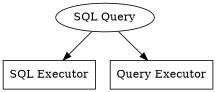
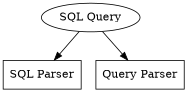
node "SQL Executor": label "SQL Executor" -> "SQL Parser"
node "Query Executor": label "Query Executor" -> "Query Parser"
